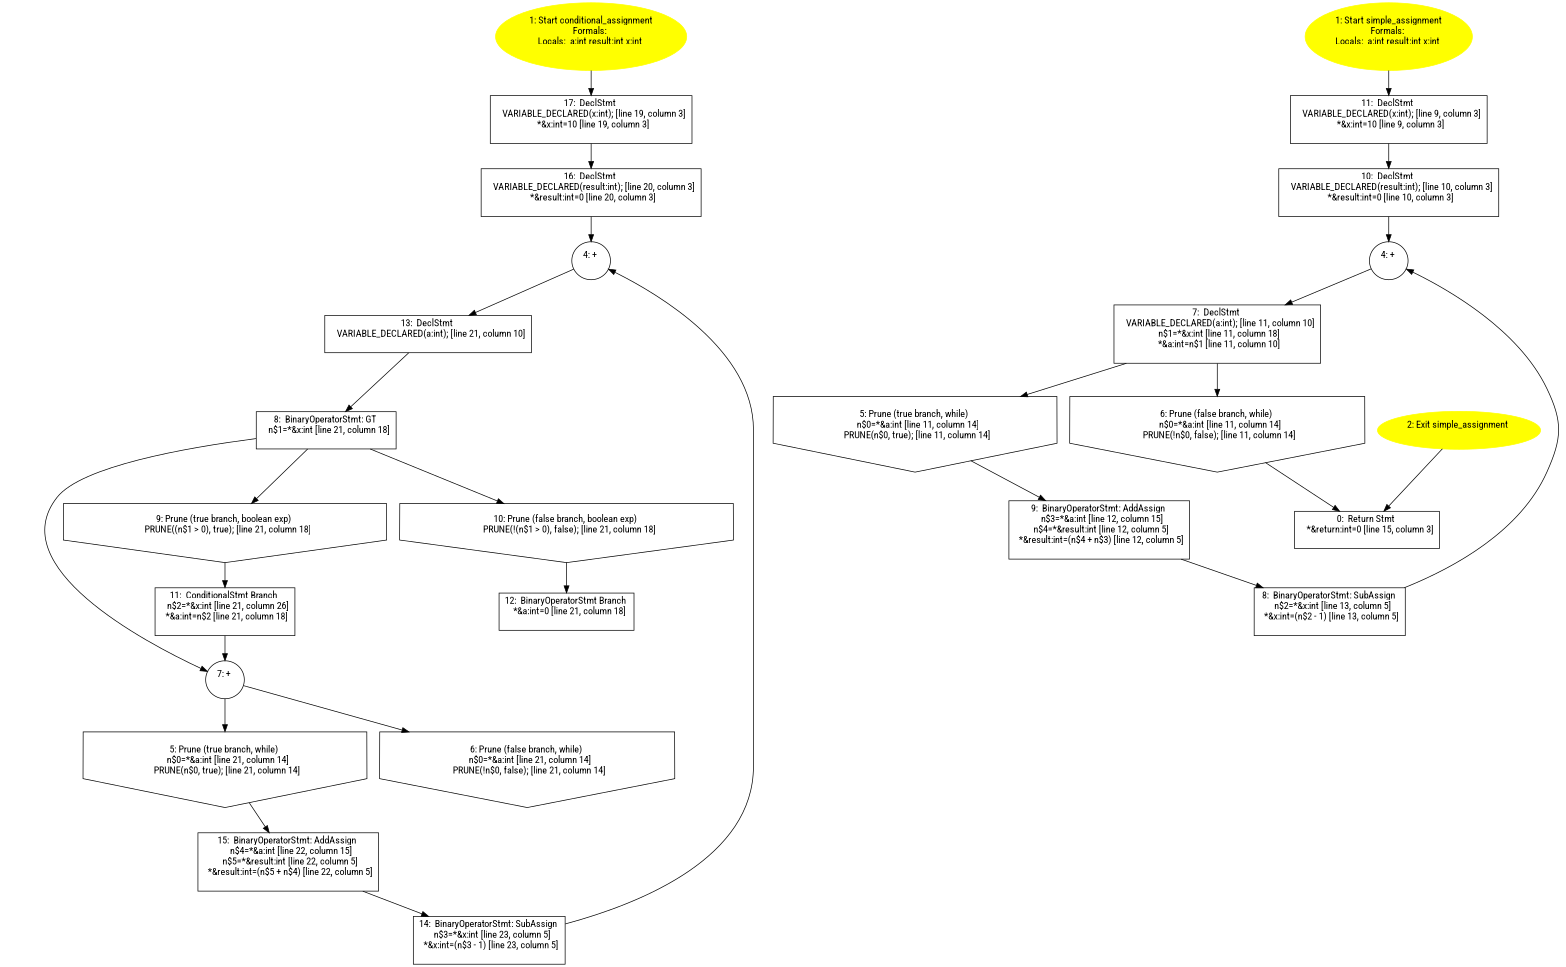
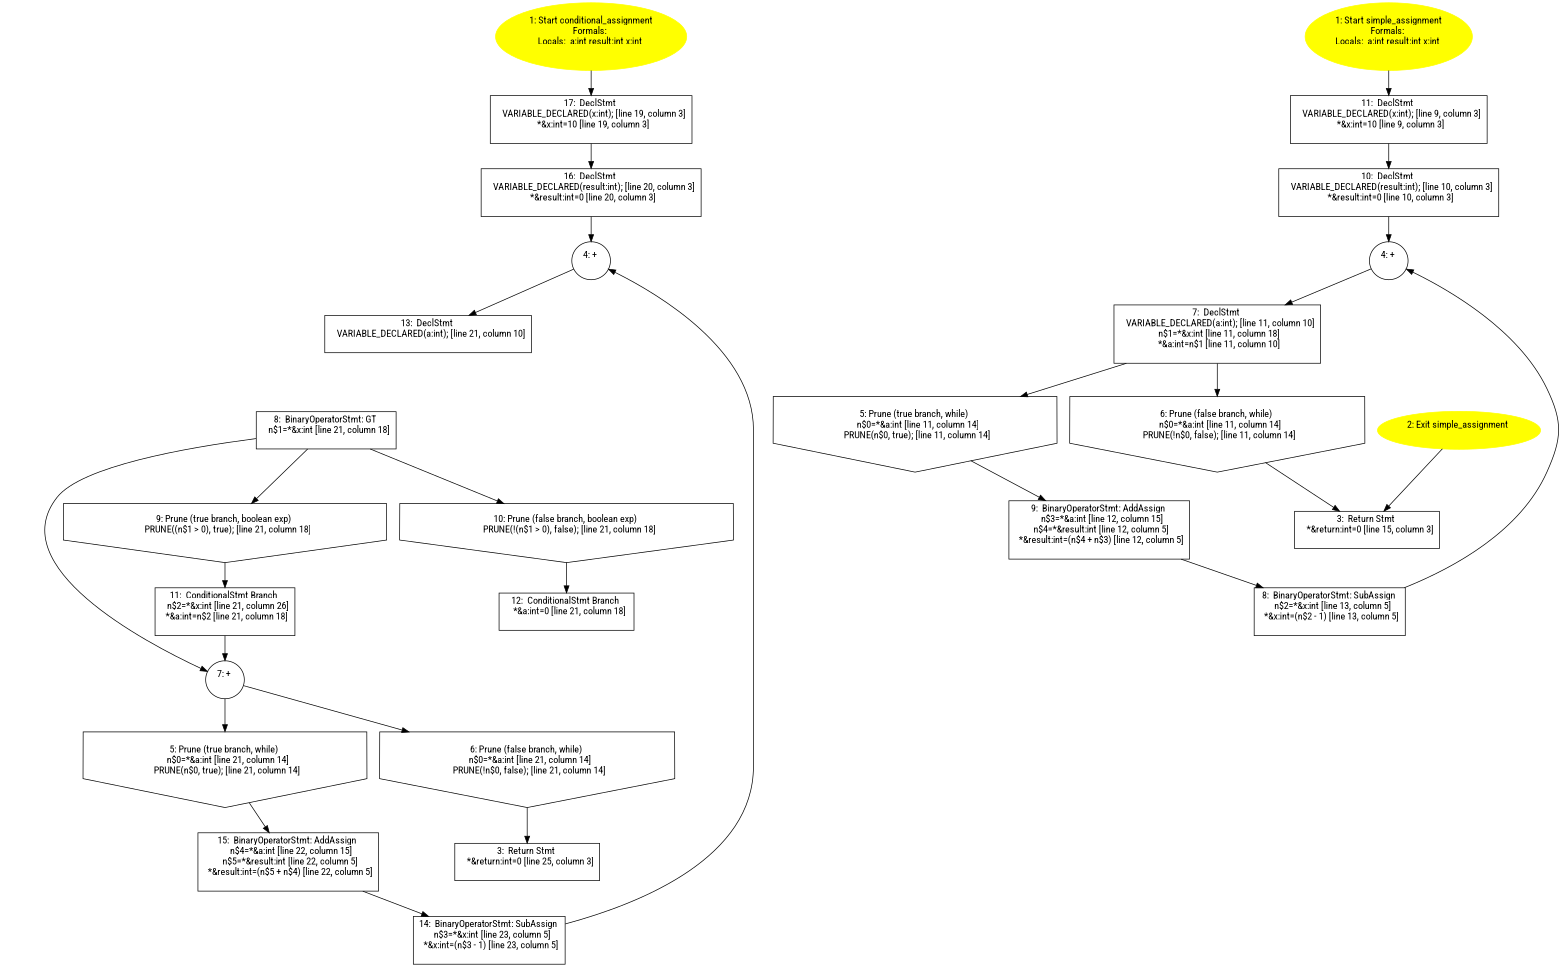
edge "13:  DeclStmt VARIABLE_DECLARED(a:int); [line 21, column 10]" -> "8:  BinaryOperatorStmt: GT n$1=*&x:int [line 21, column 18]": removed
node "0:  Return Stmt *&return:int=0 [line 15, column 3]": label "0:  Return Stmt *&return:int=0 [line 15, column 3]" -> "3:  Return Stmt *&return:int=0 [line 15, column 3]"
node "12:  BinaryOperatorStmt Branch *&a:int=0 [line 21, column 18]": label "12:  BinaryOperatorStmt Branch *&a:int=0 [line 21, column 18]" -> "12:  ConditionalStmt Branch *&a:int=0 [line 21, column 18]"
node "3:  Return Stmt *&return:int=0 [line 25, column 3]": added
